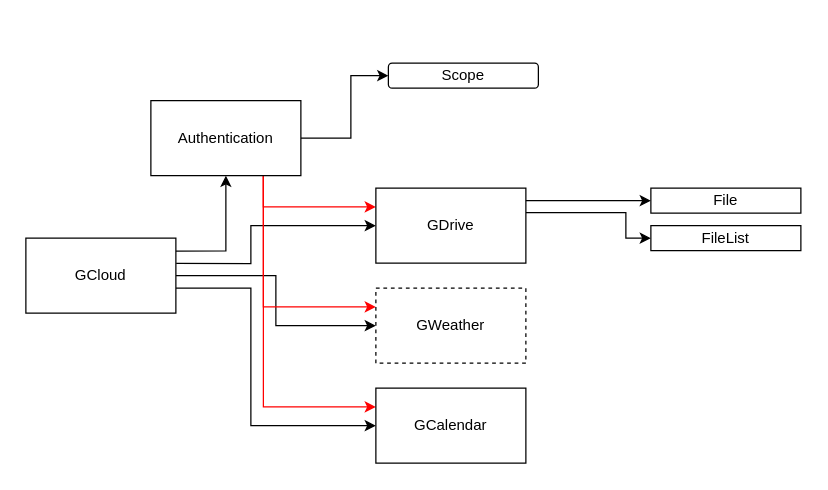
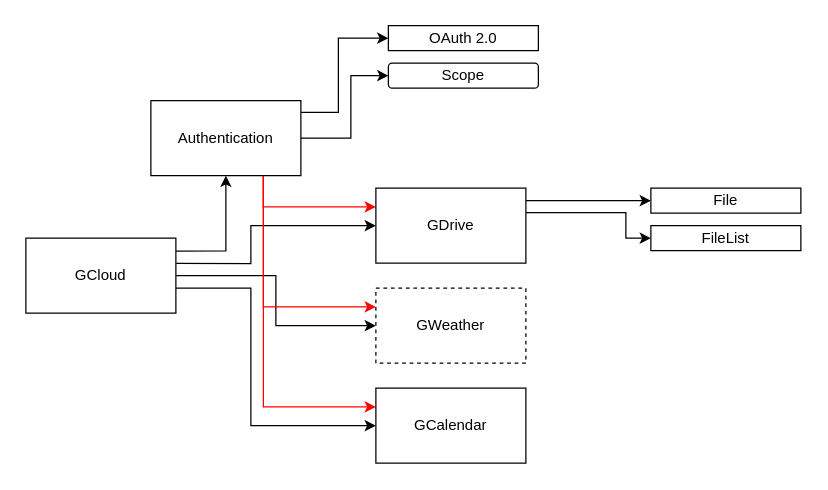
node "OAuth 2.0": added
edge "Authentication" -> "OAuth 2.0": added
